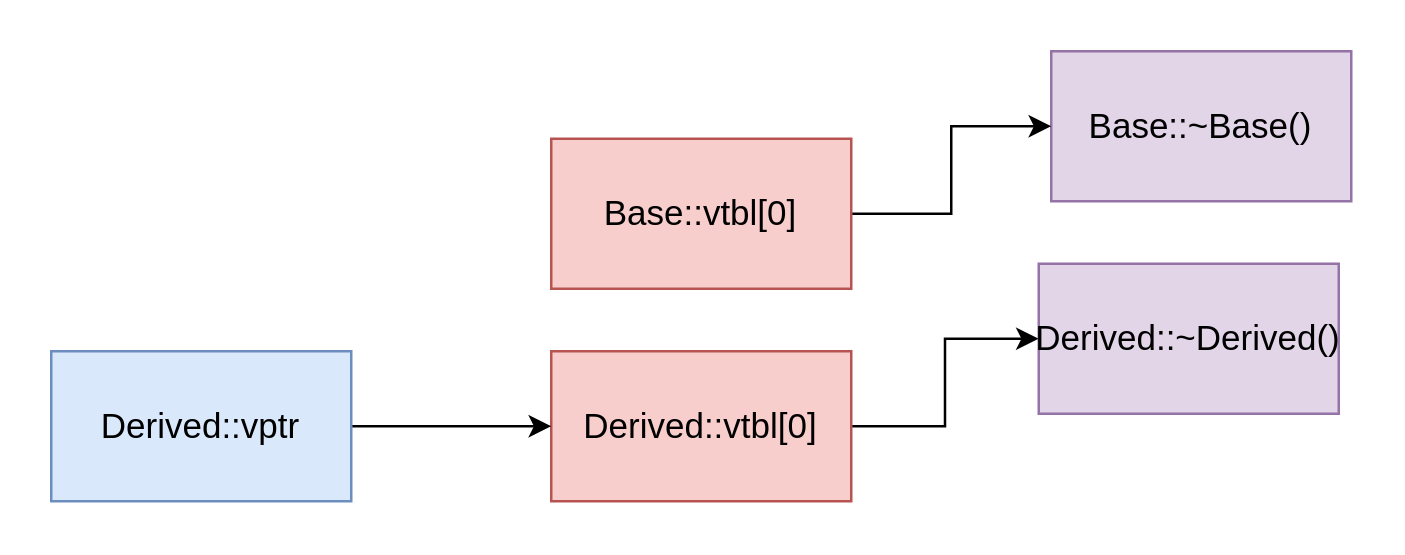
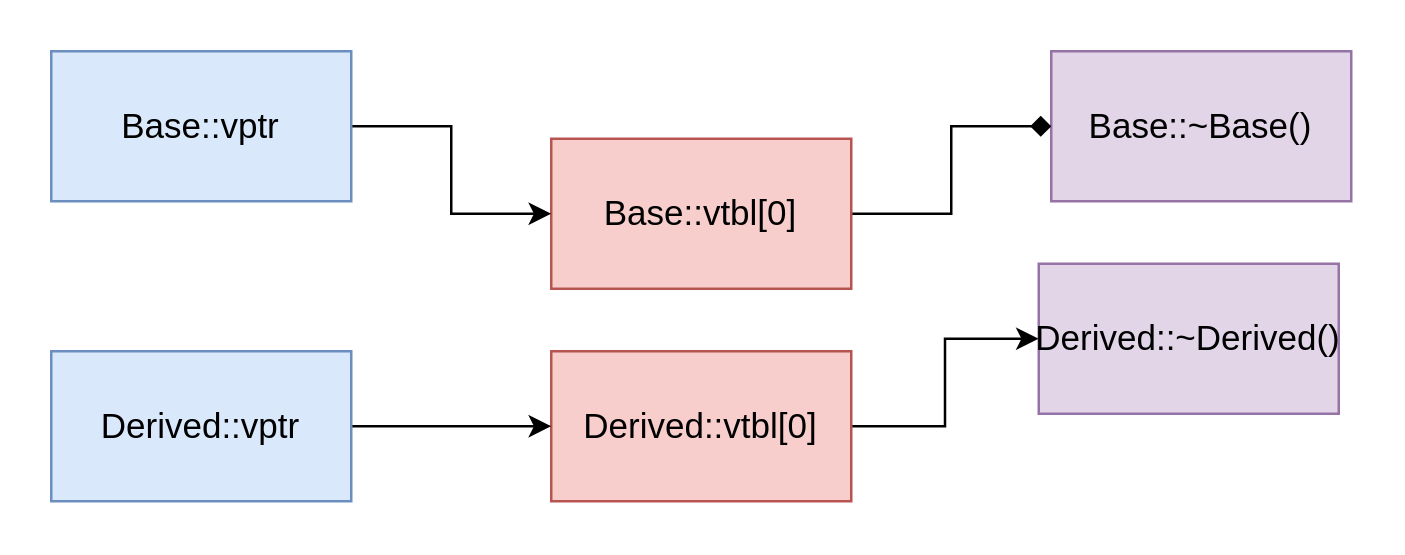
node "Base::vptr": added
edge "Base::vtbl[0]" -> "Base::~Base()": arrowhead classic -> diamond
edge "Base::vptr" -> "Base::vtbl[0]": added
